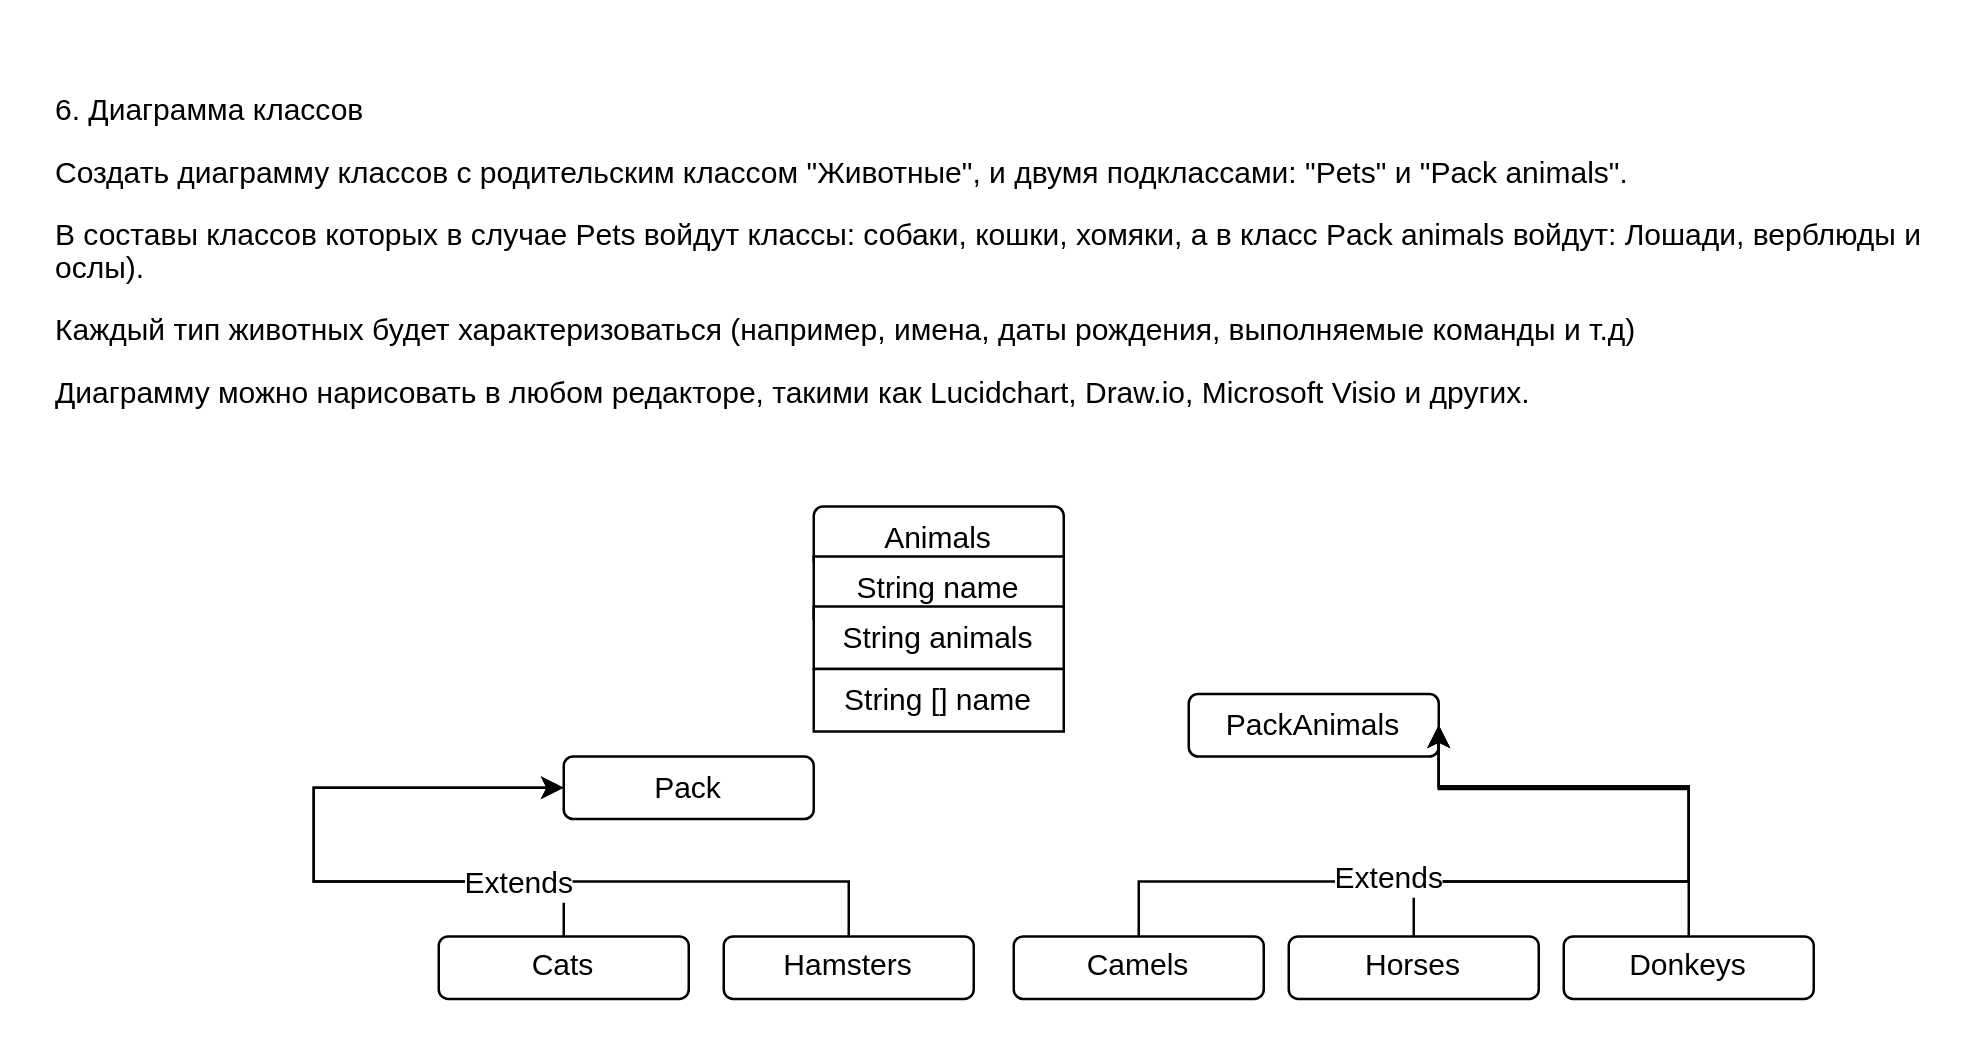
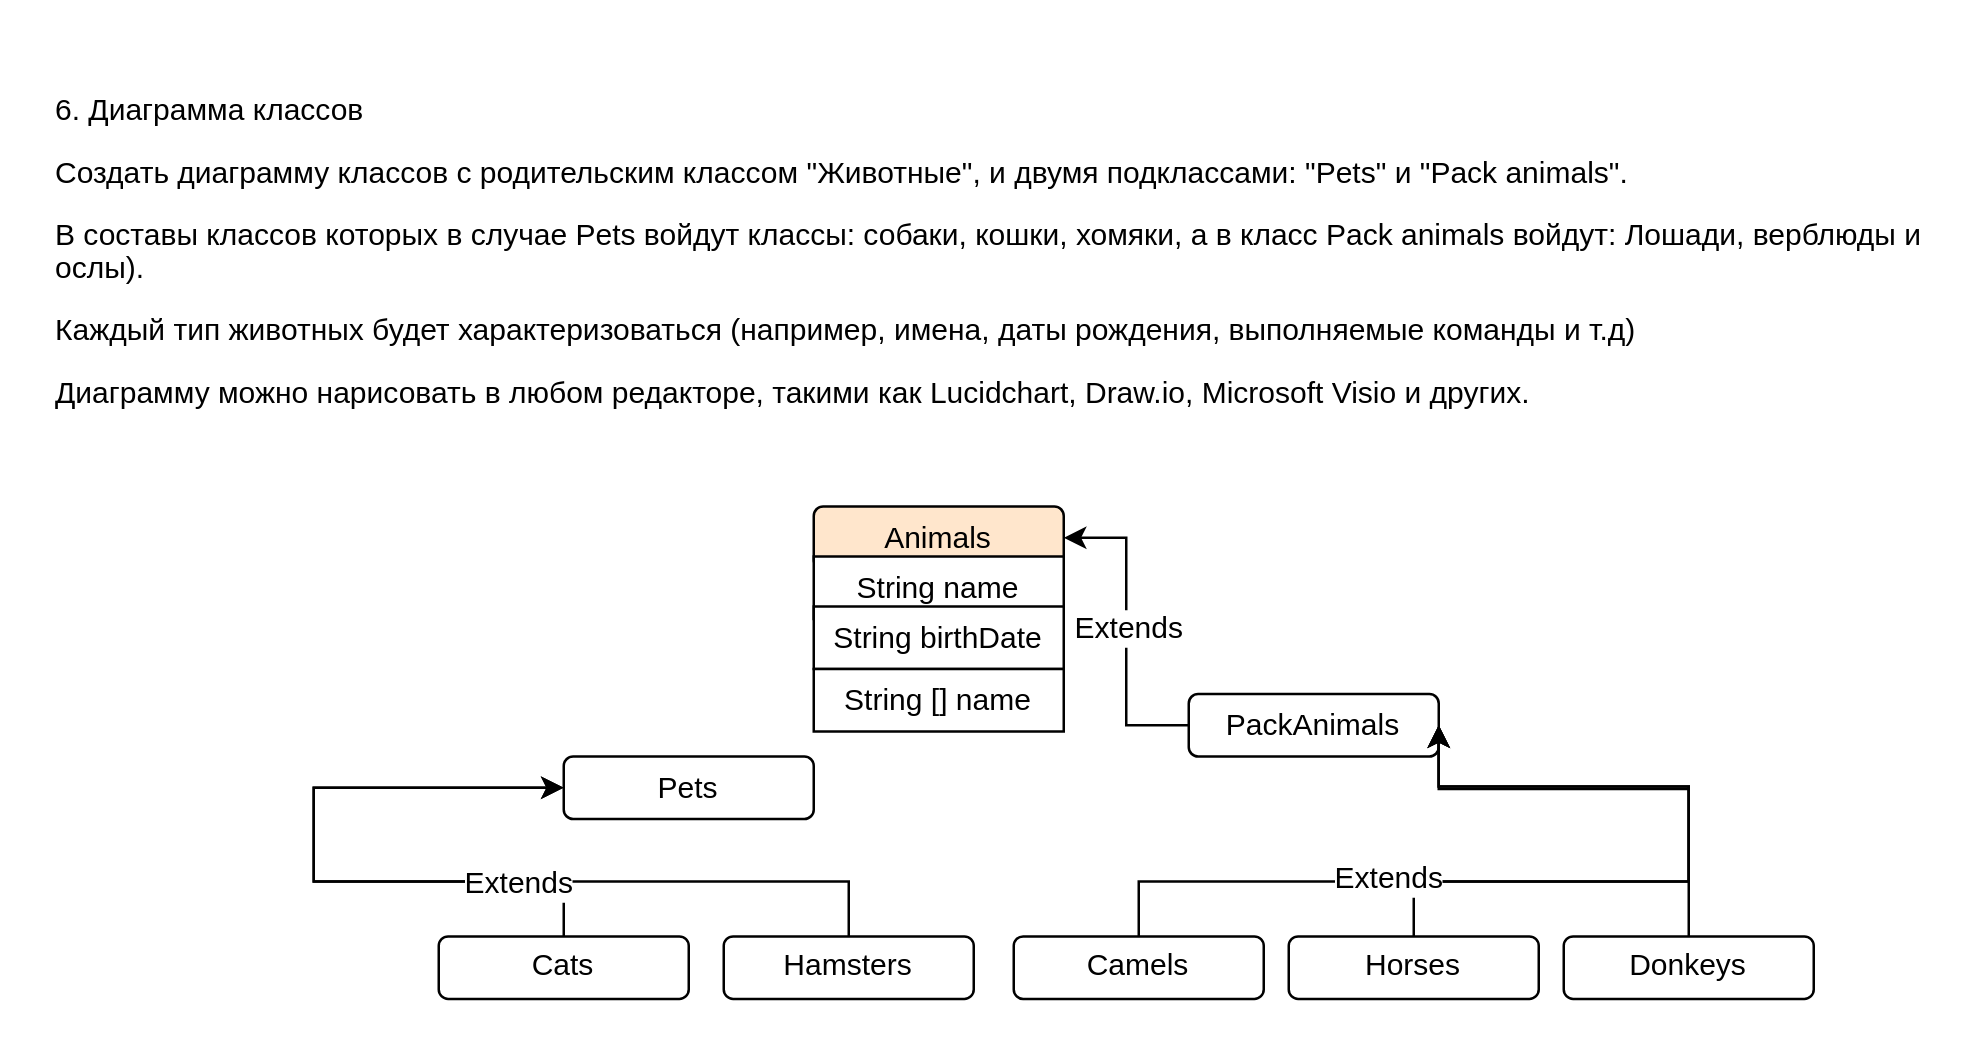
node "Animals": fillcolor #ffffff -> #ffe6cc
node "String animals": label "String animals" -> "String birthDate"
edge "PackAnimals" -> "Animals": added, label "Extends"
node "Pack": label "Pack" -> "Pets"
